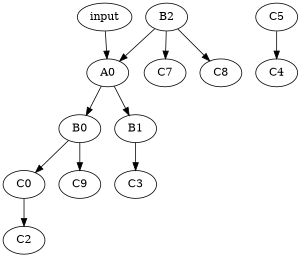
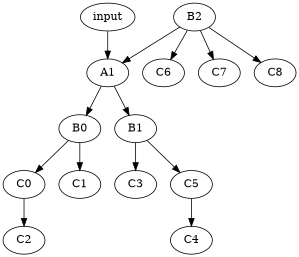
node "A0": label "A0" -> "A1"
node "C6": added
edge "B1" -> "C5": added
node "C9": label "C9" -> "C1"
